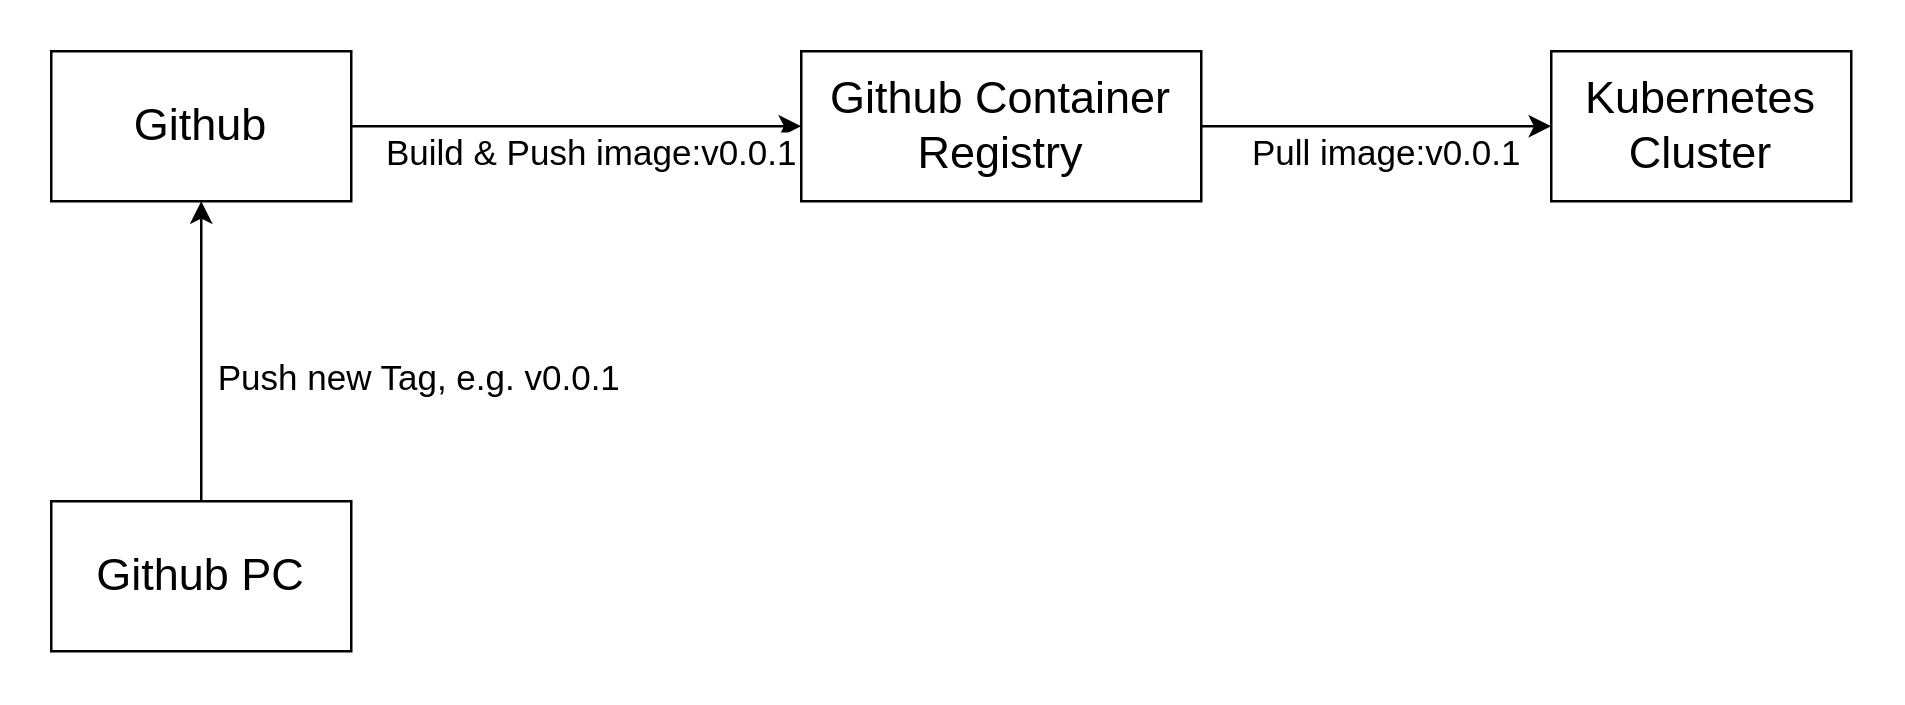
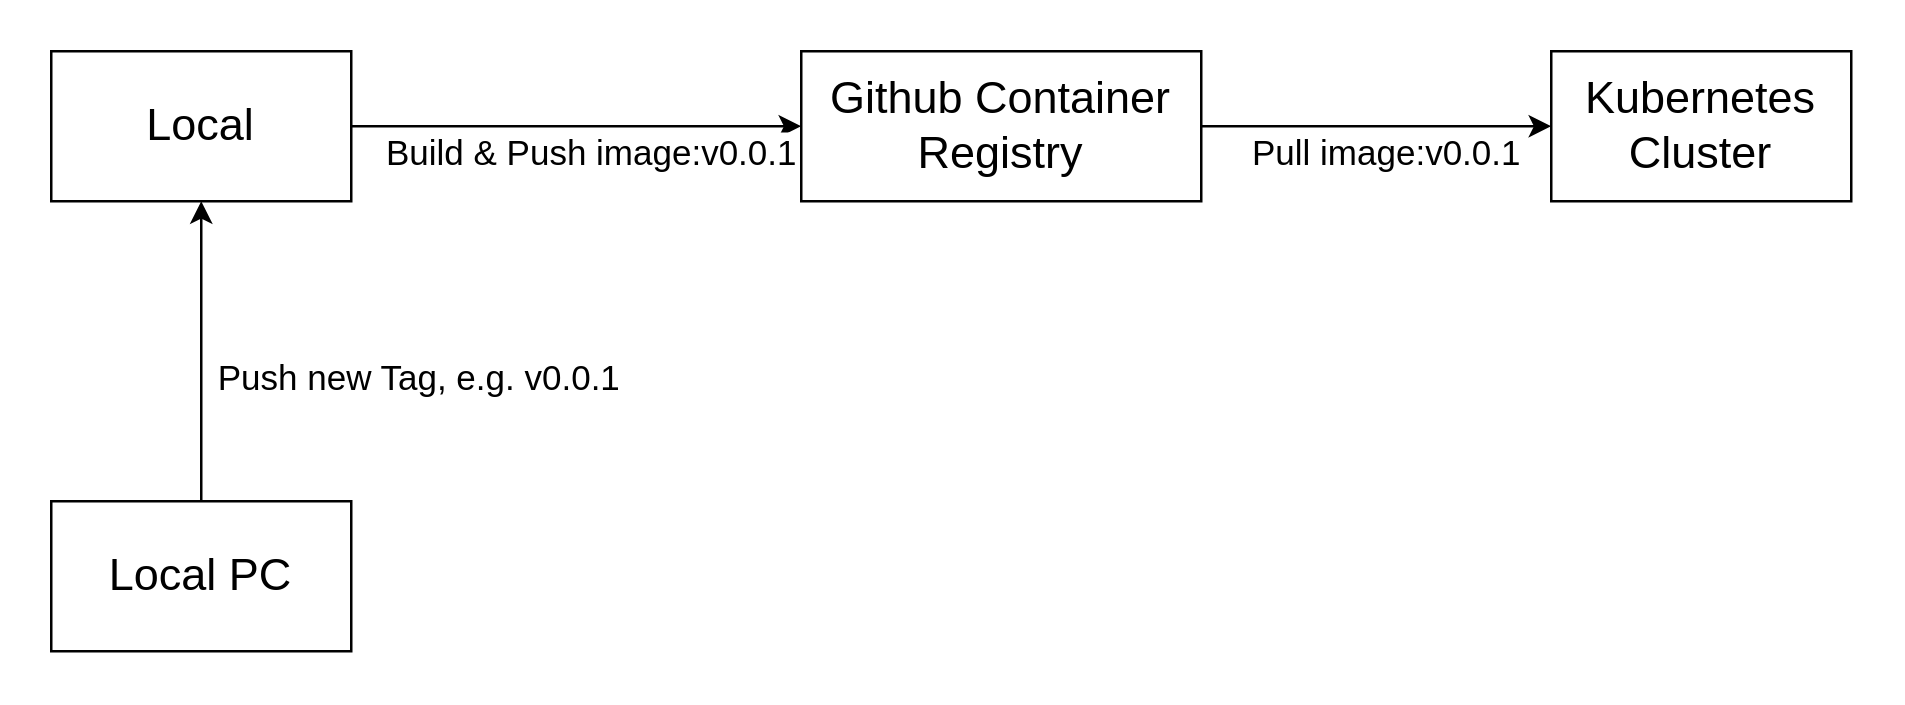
node "Github": label "Github" -> "Local"
node "Github PC": label "Github PC" -> "Local PC"
